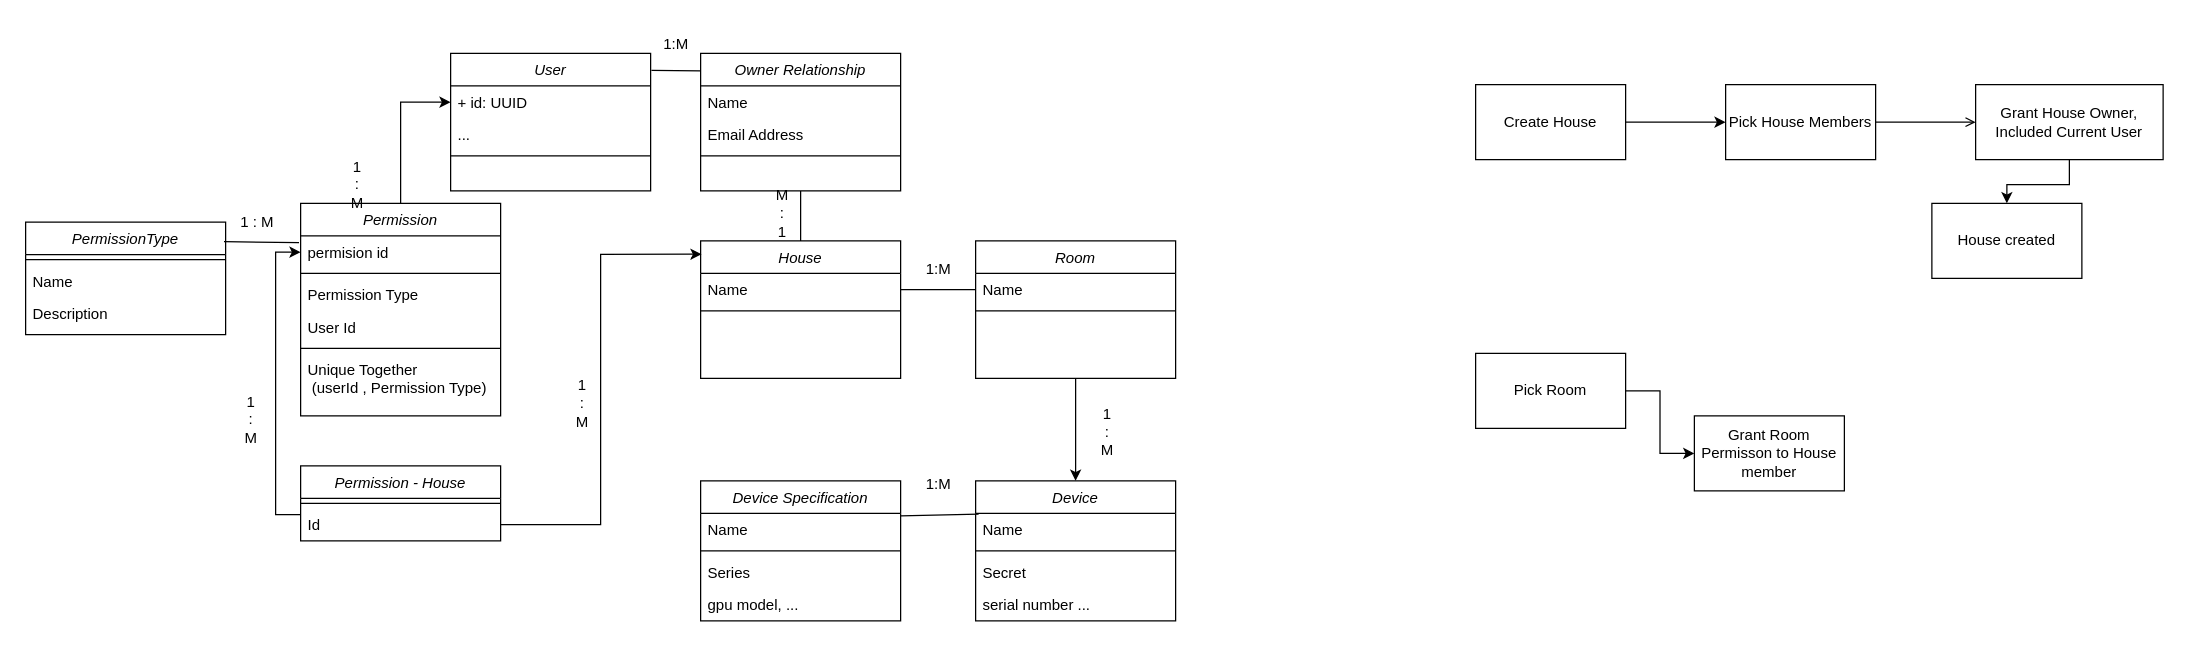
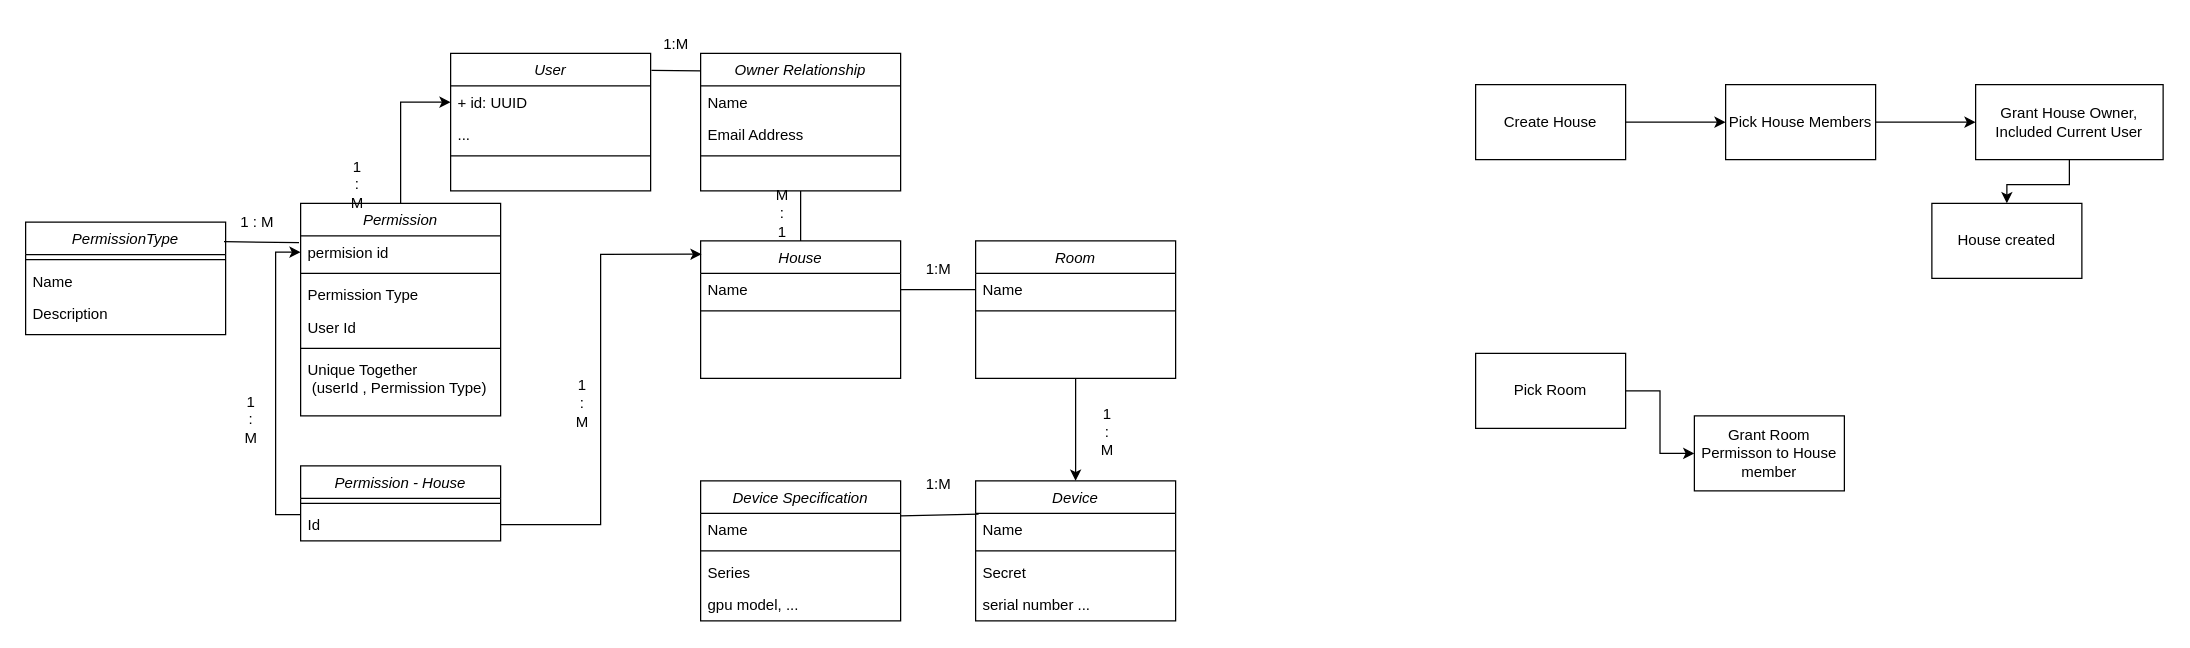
edge "Pick House Members" -> "Grant House Owner, Included Current User": arrowhead open -> classic
